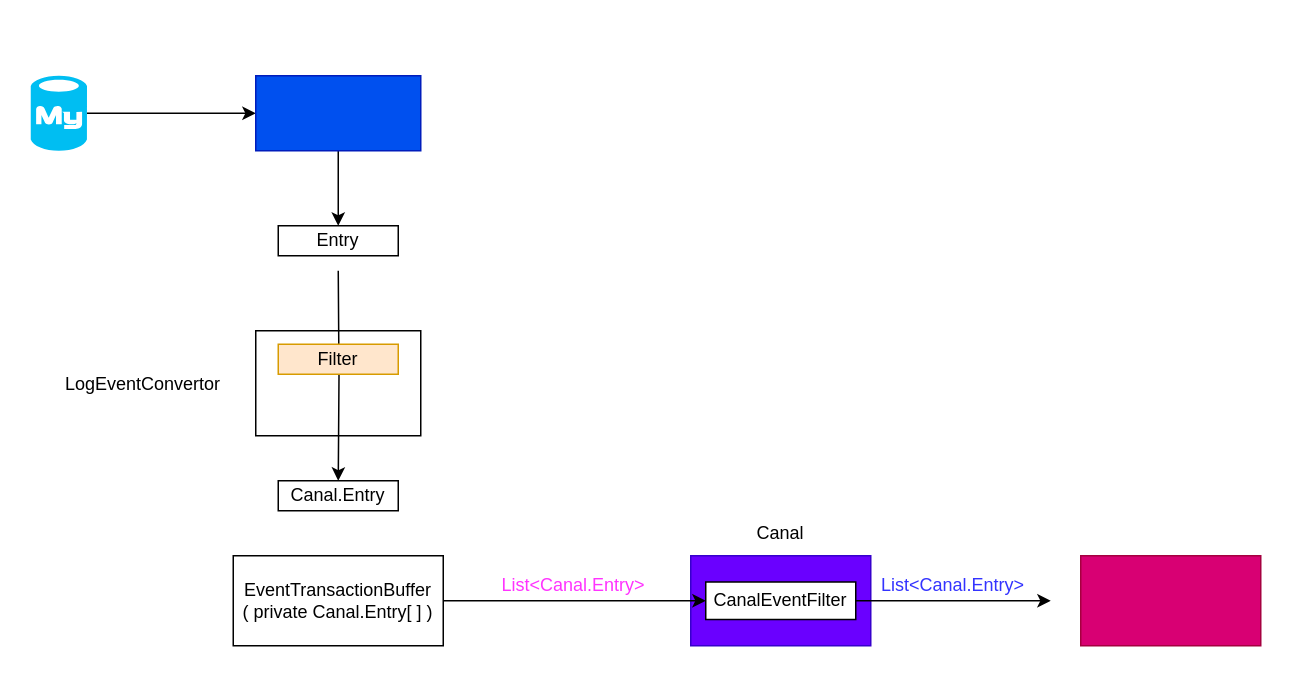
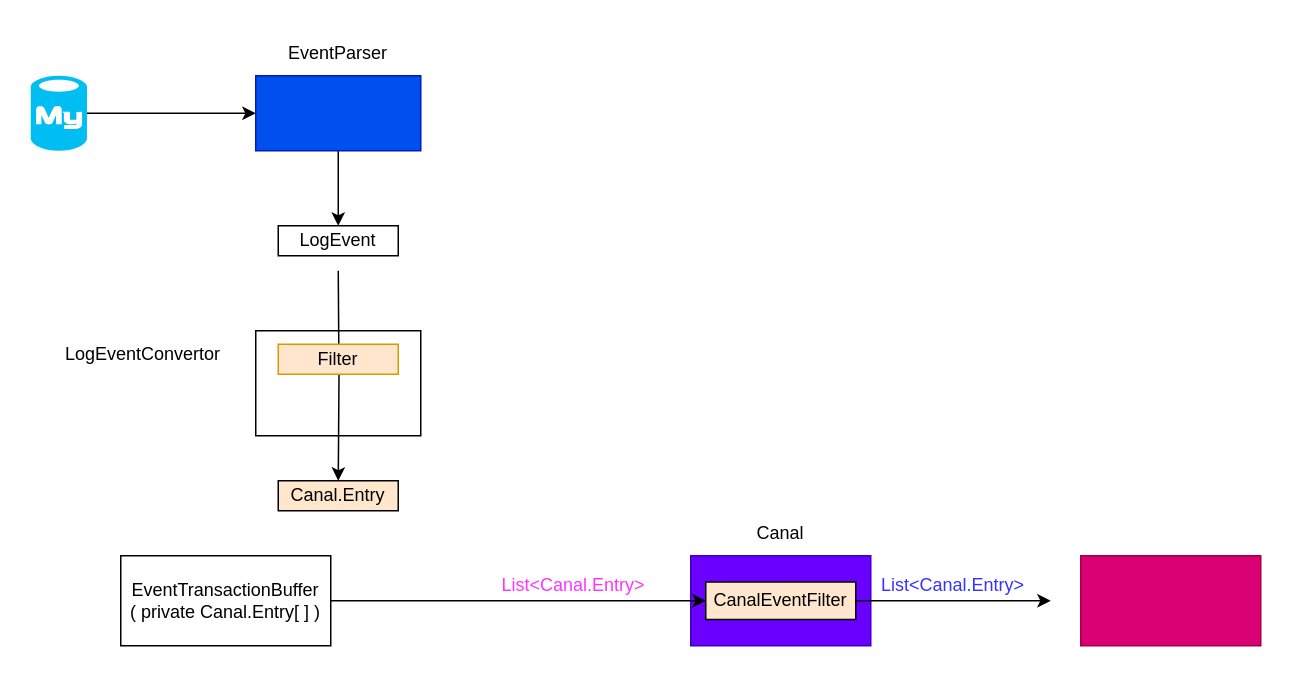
node "EventParser": added
node "Entry": label "Entry" -> "LogEvent"
node "LogEventConvertor": moved (143, 385) -> (143, 355)
node "Canal.Entry": fillcolor #ffffff -> #ffe6cc
node "EventTransactionBuffer ( private Canal.Entry[ ] )": moved (338, 601) -> (226, 601)
node "CanalEventFilter": fillcolor #ffffff -> #ffe6cc
